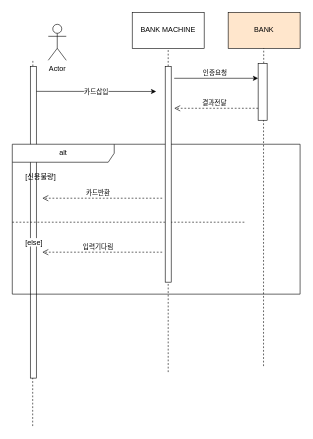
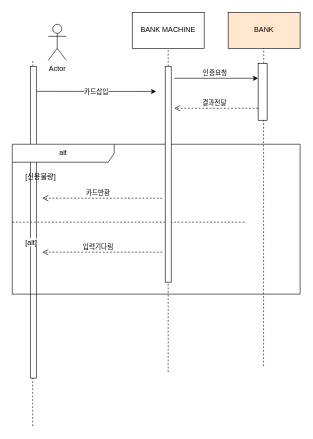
node "[else]": label "[else]" -> "[alt]"
